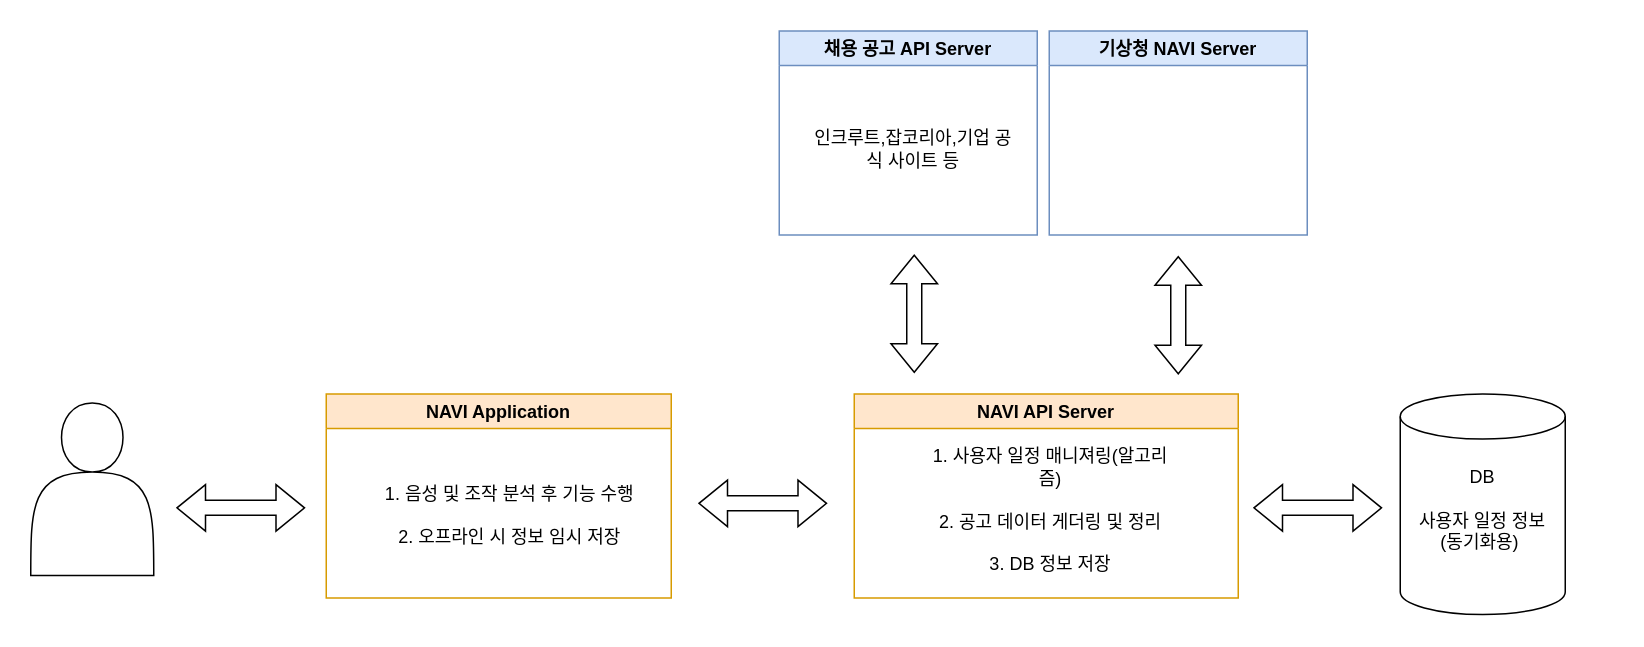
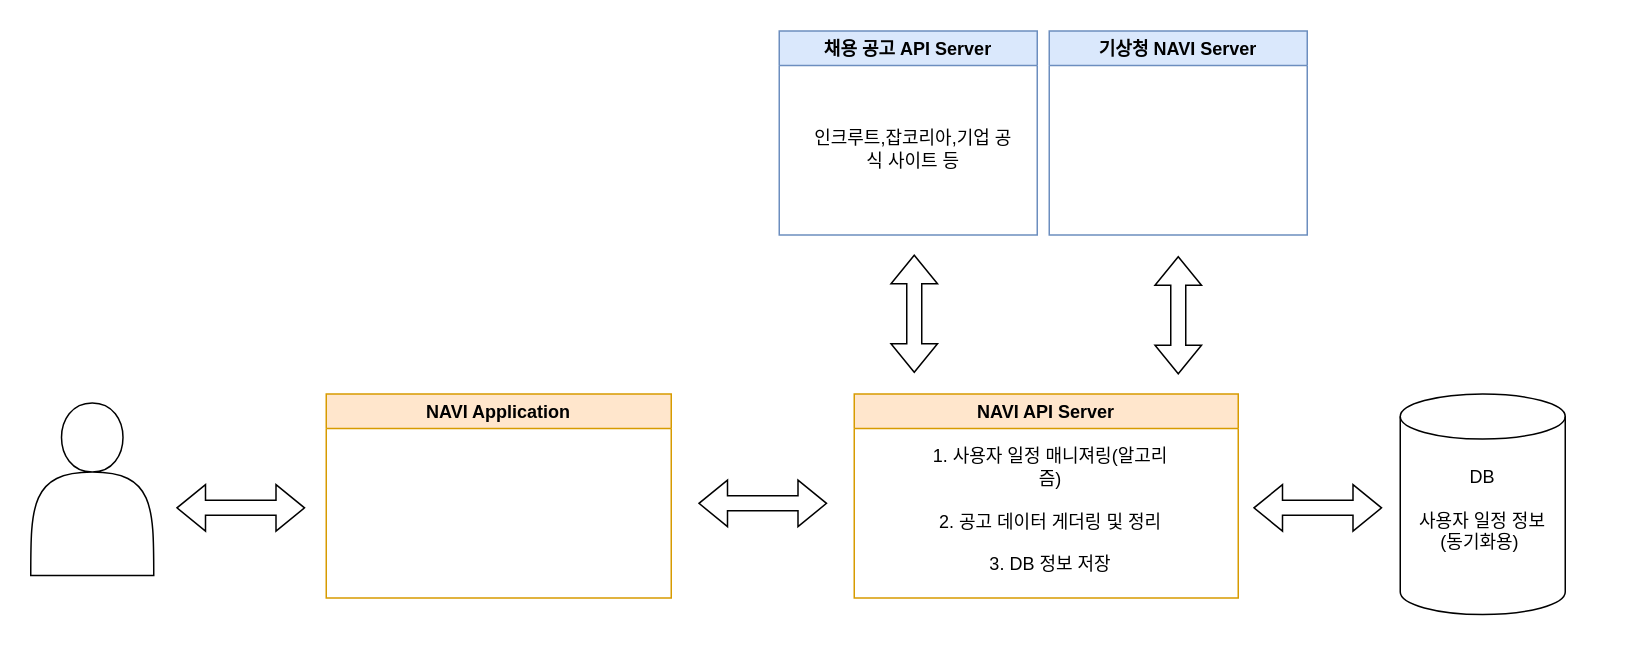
node "1. 음성 및 조작 분석 후 기능 수행 2. 오프라인 시 정보 임시 저장": removed
